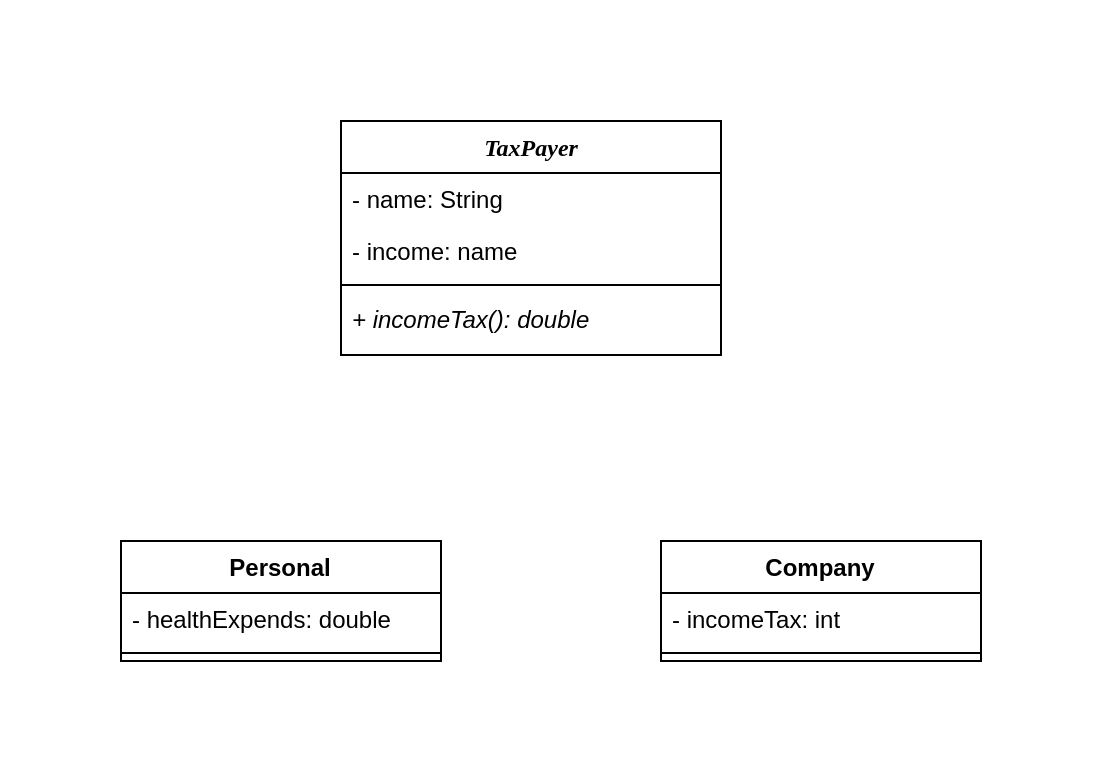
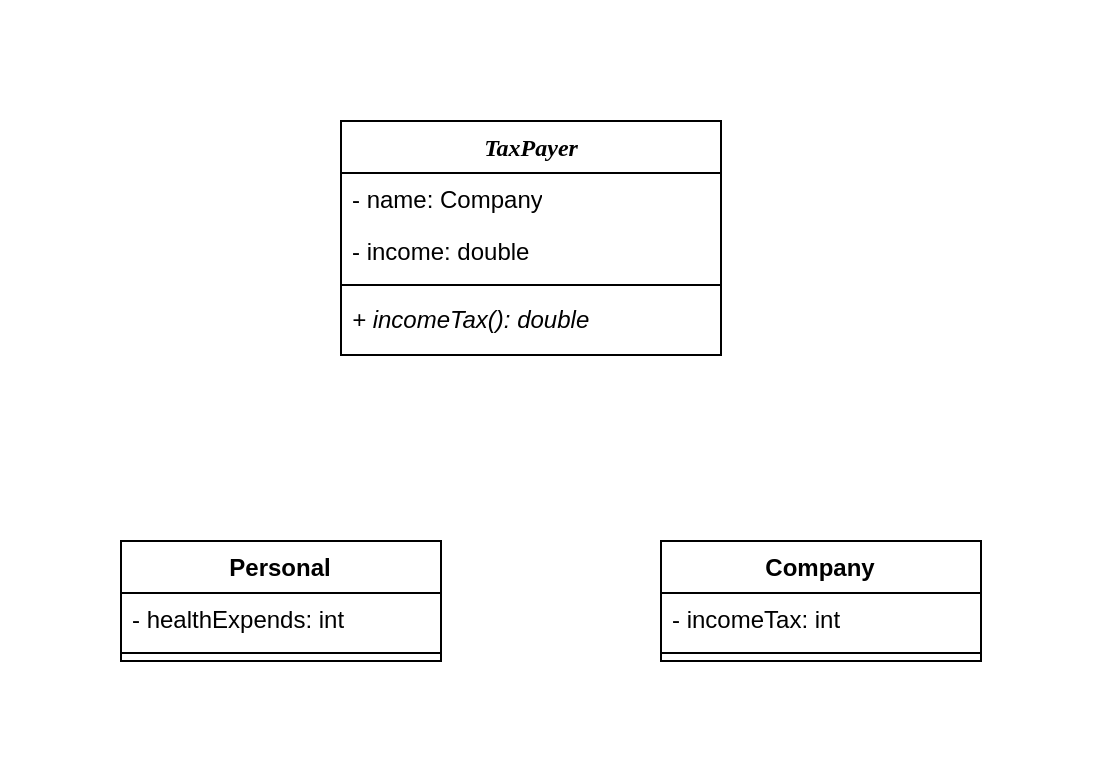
node "- name: String": label "- name: String" -> "- name: Company"
node "- income: name": label "- income: name" -> "- income: double"
node "- healthExpends: double": label "- healthExpends: double" -> "- healthExpends: int"
